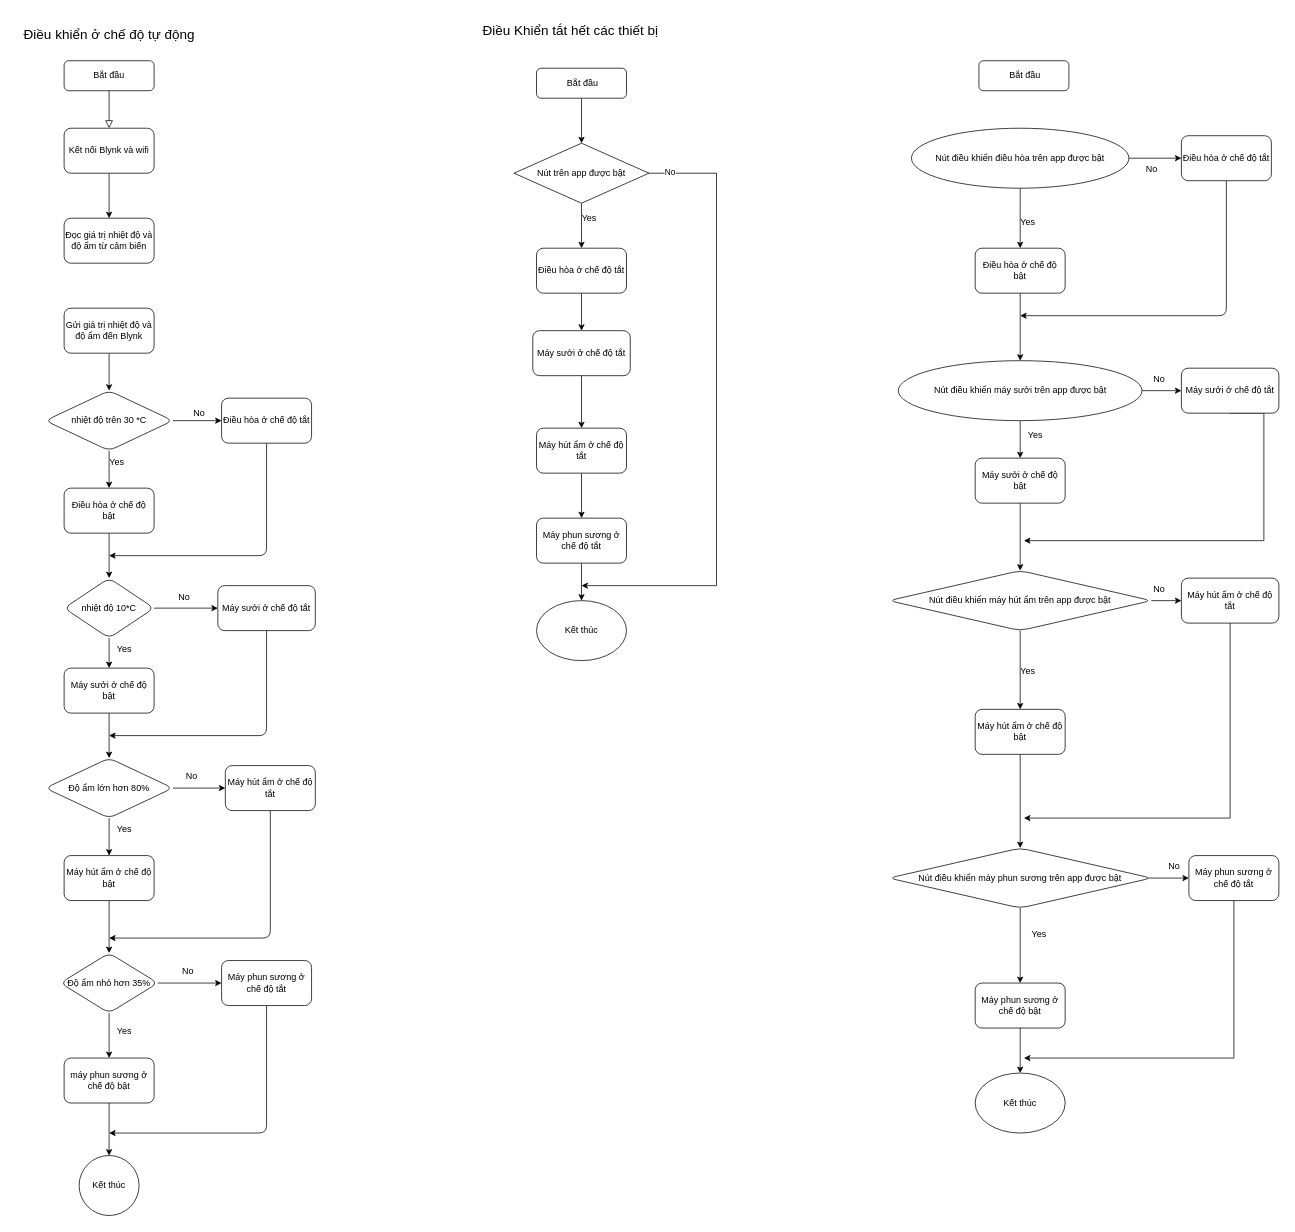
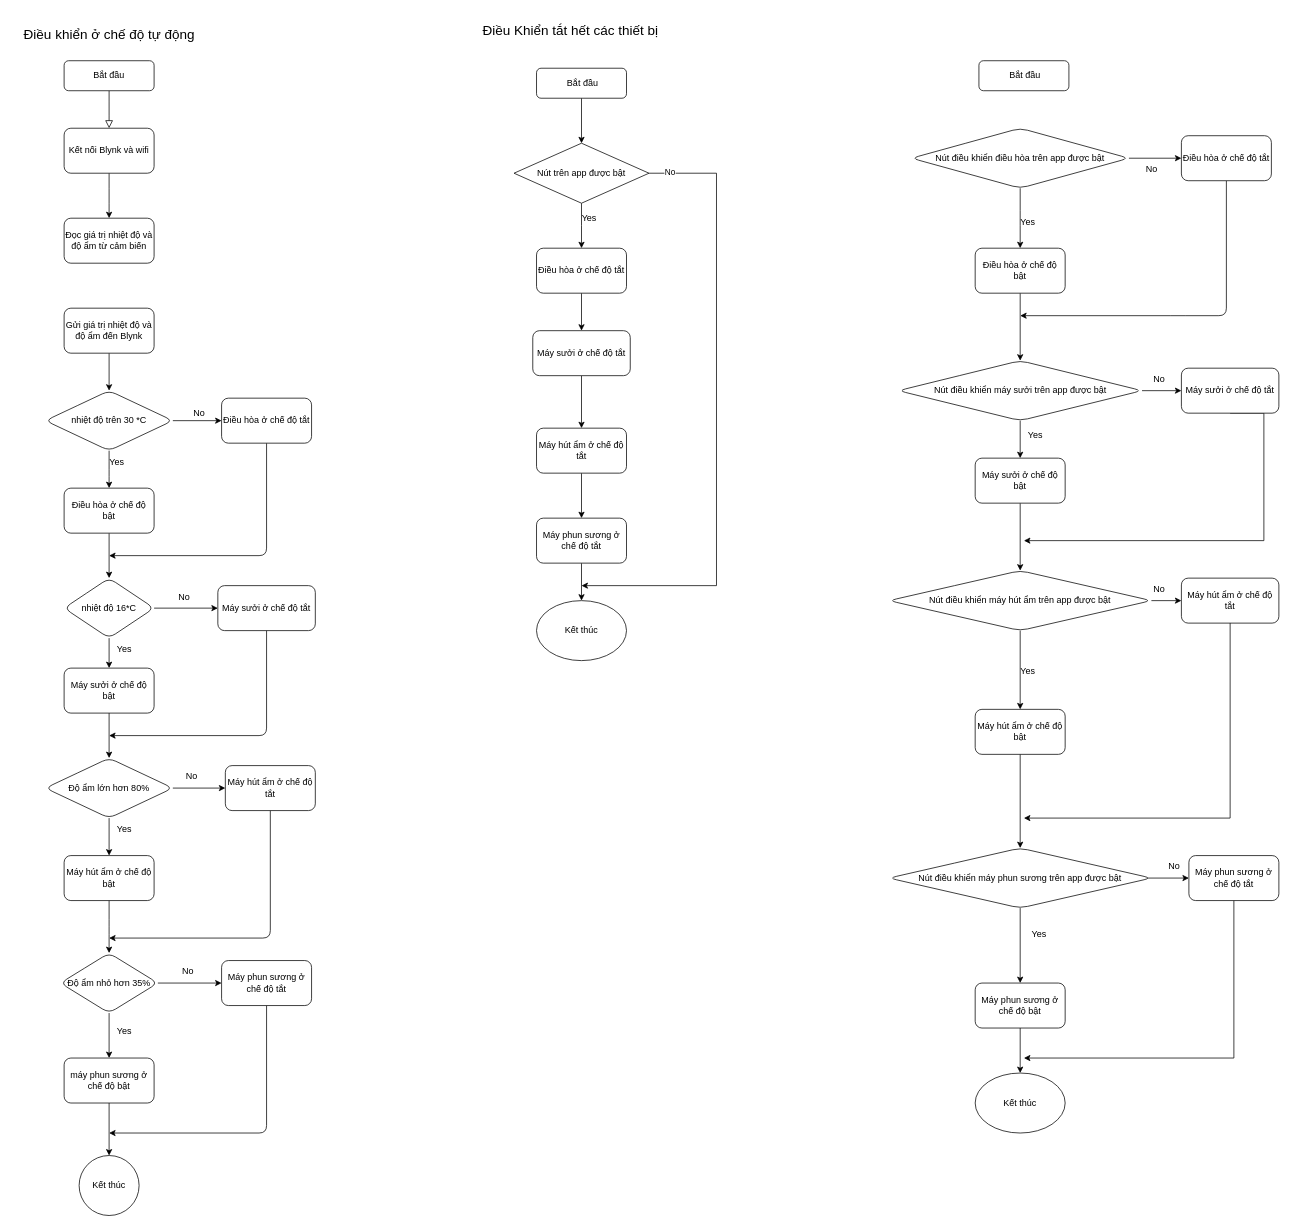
node "Nút điều khiển điều hòa trên app được bật": shape ellipse -> diamond
node "Nút điều khiển máy sưởi trên app được bật": shape ellipse -> diamond
node "nhiệt độ 10*C": label "nhiệt độ 10*C" -> "nhiệt độ 16*C"
